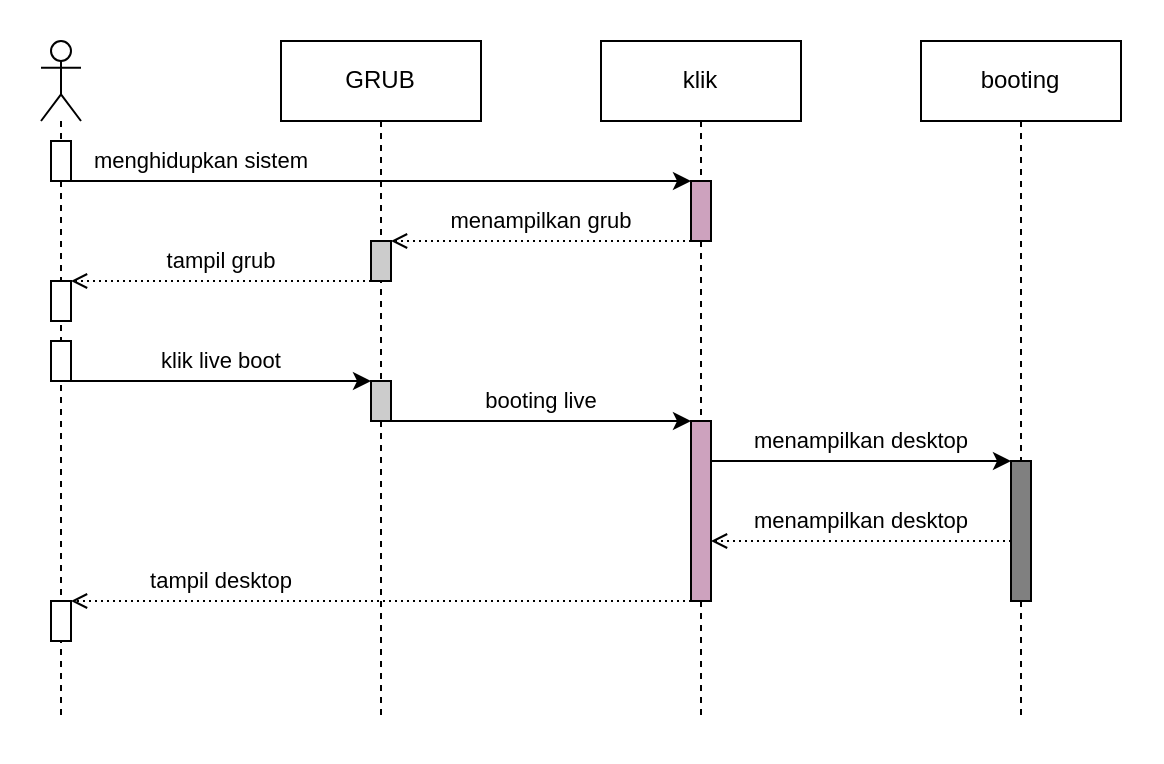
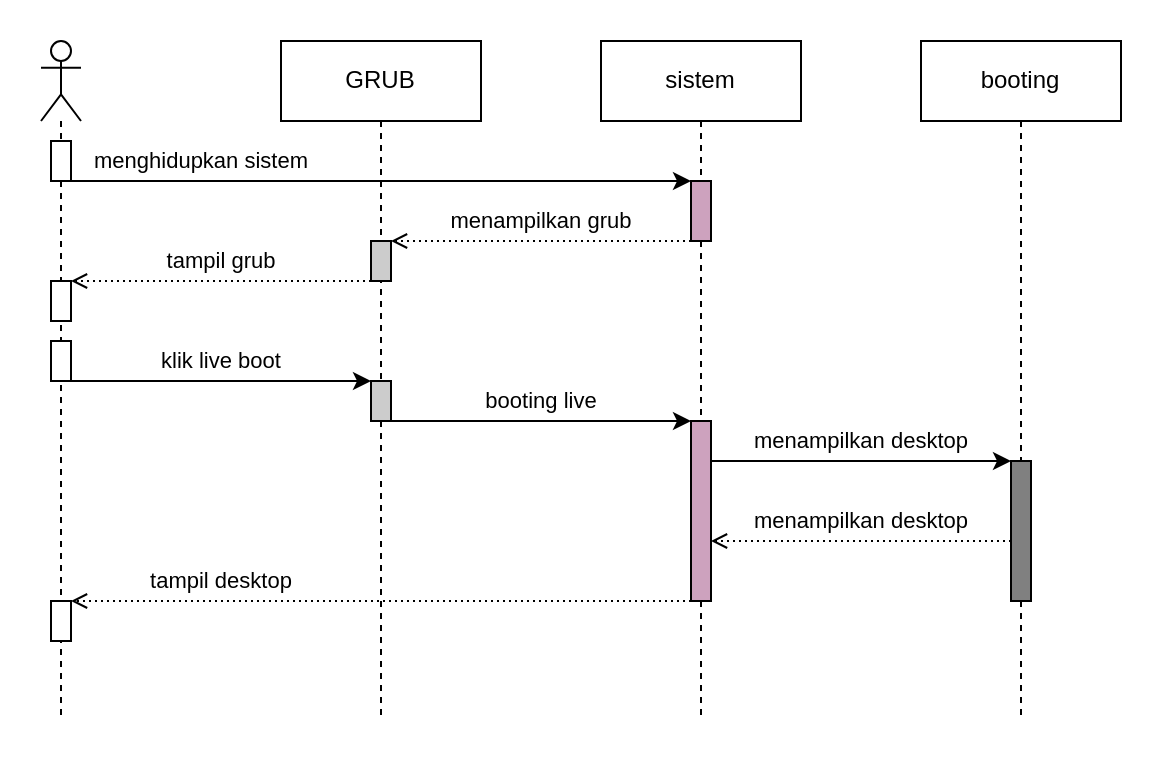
node "klik": label "klik" -> "sistem"
